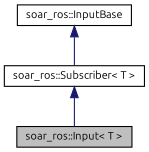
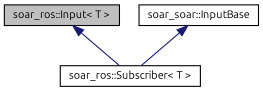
node "soar_ros::InputBase": label "soar_ros::InputBase" -> "soar_soar::InputBase"
edge "soar_ros::Input< T >" -> "soar_ros::Subscriber< T >": reversed
